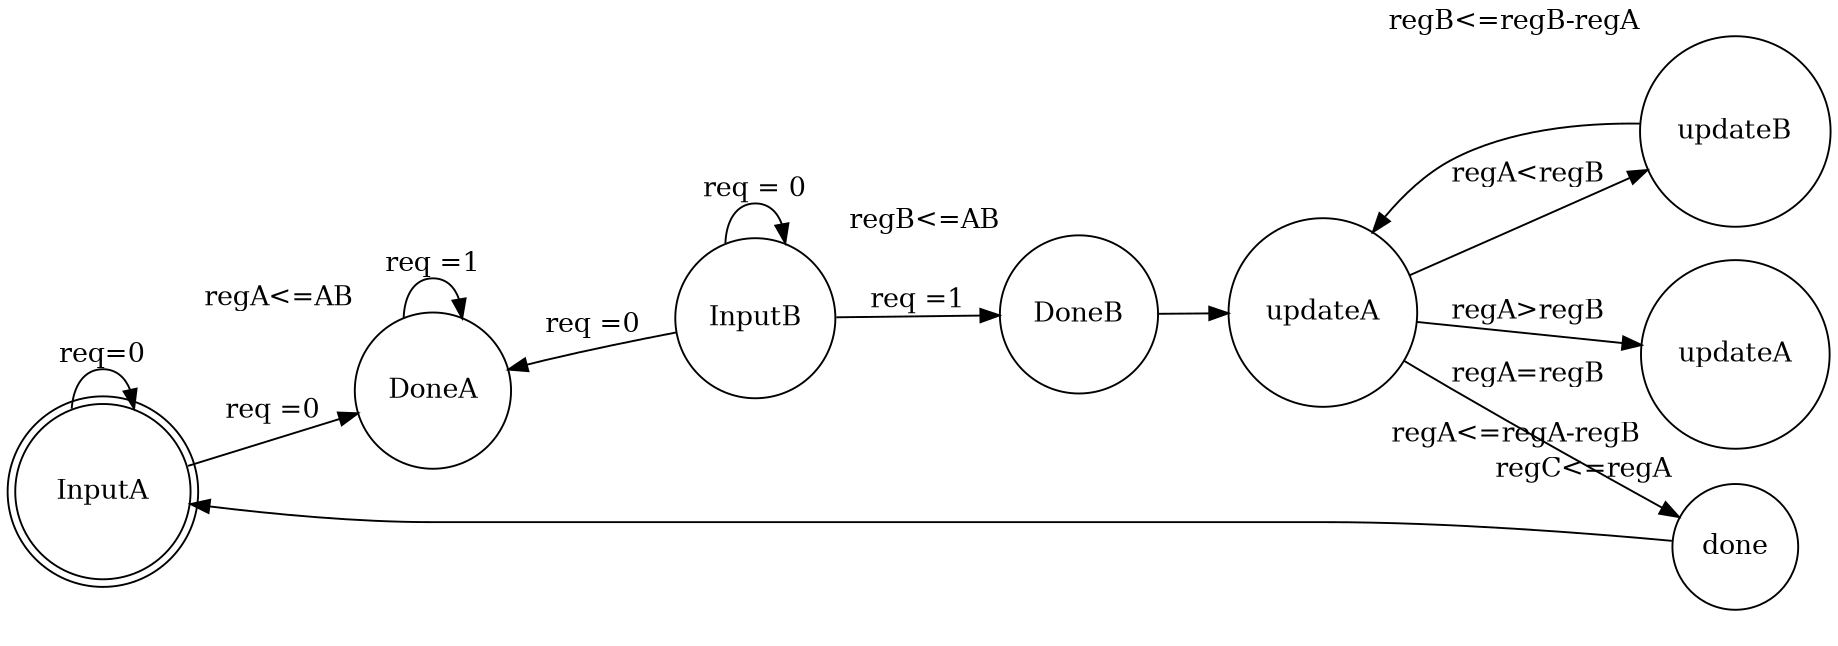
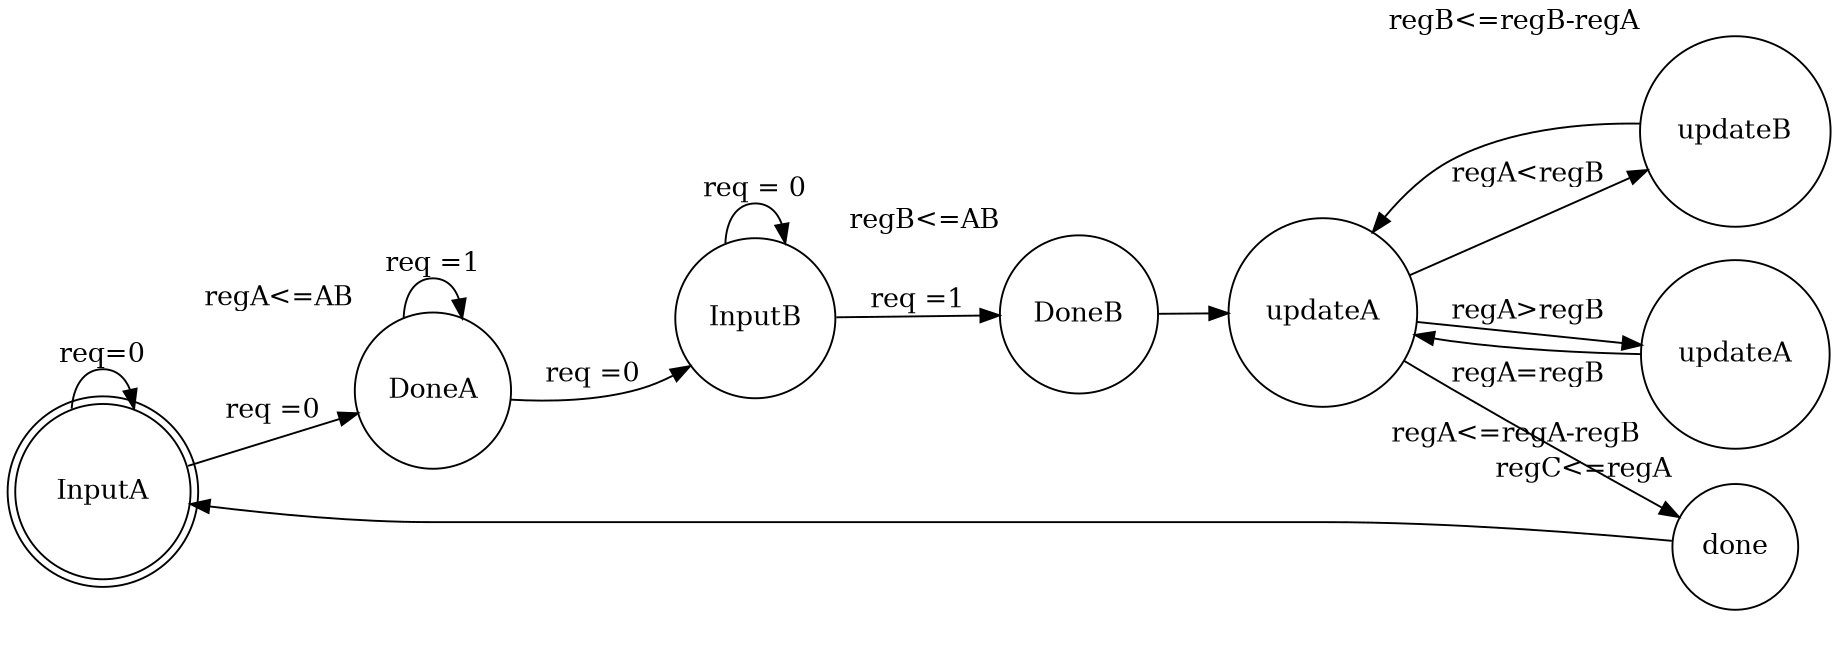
edge "InputB" -> "DoneA regA<=AB": reversed
edge "updateA regA<=regA-regB" -> "updateA": added
